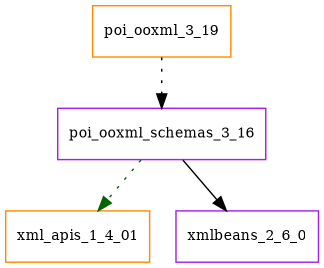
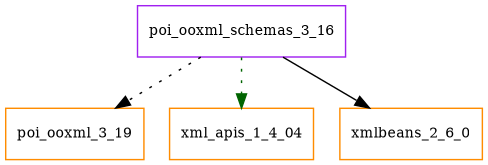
edge "poi_ooxml_3_19" -> "poi_ooxml_schemas_3_16": reversed
node "xml_apis_1_4_01": label "xml_apis_1_4_01" -> "xml_apis_1_4_04"
node "xmlbeans_2_6_0": color purple -> darkorange
